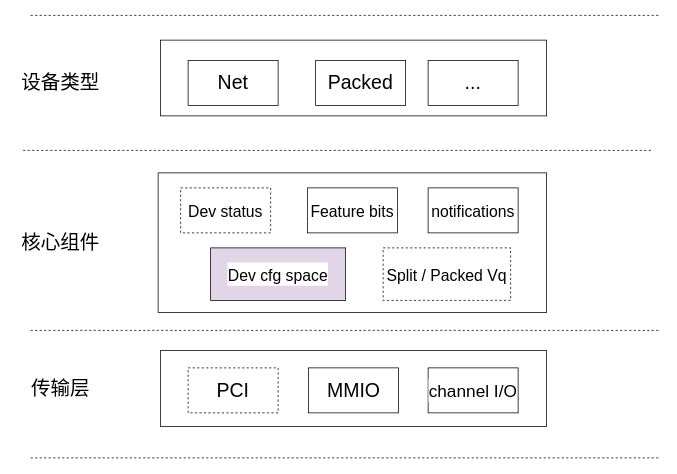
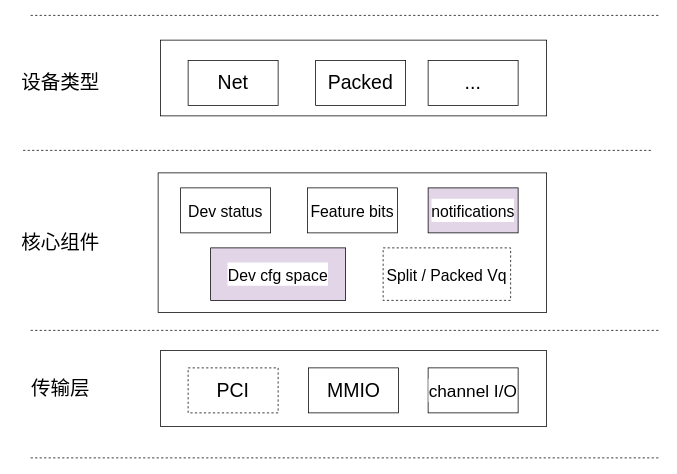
node "Dev status": style dashed -> solid
node "notifications": fillcolor #ffffff -> #e1d5e7
